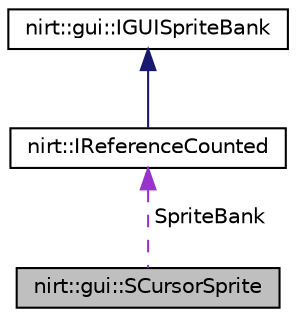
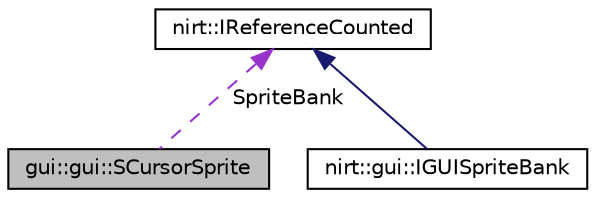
edge "nirt::IReferenceCounted" -> "nirt::gui::IGUISpriteBank": reversed
node "nirt::gui::SCursorSprite": label "nirt::gui::SCursorSprite" -> "gui::gui::SCursorSprite"
